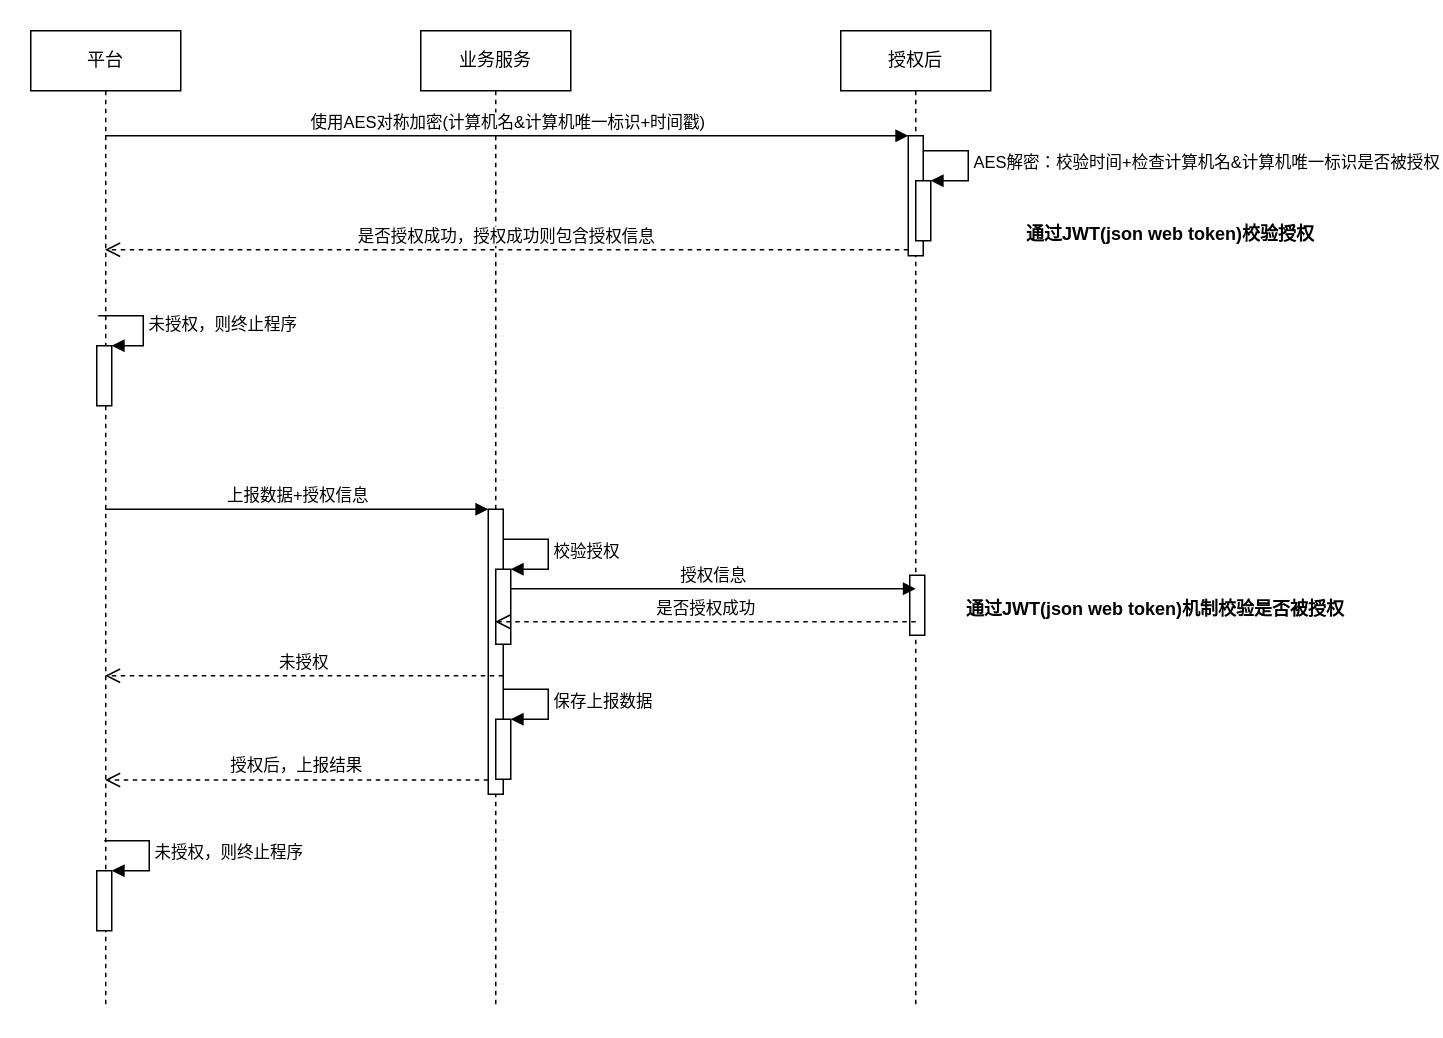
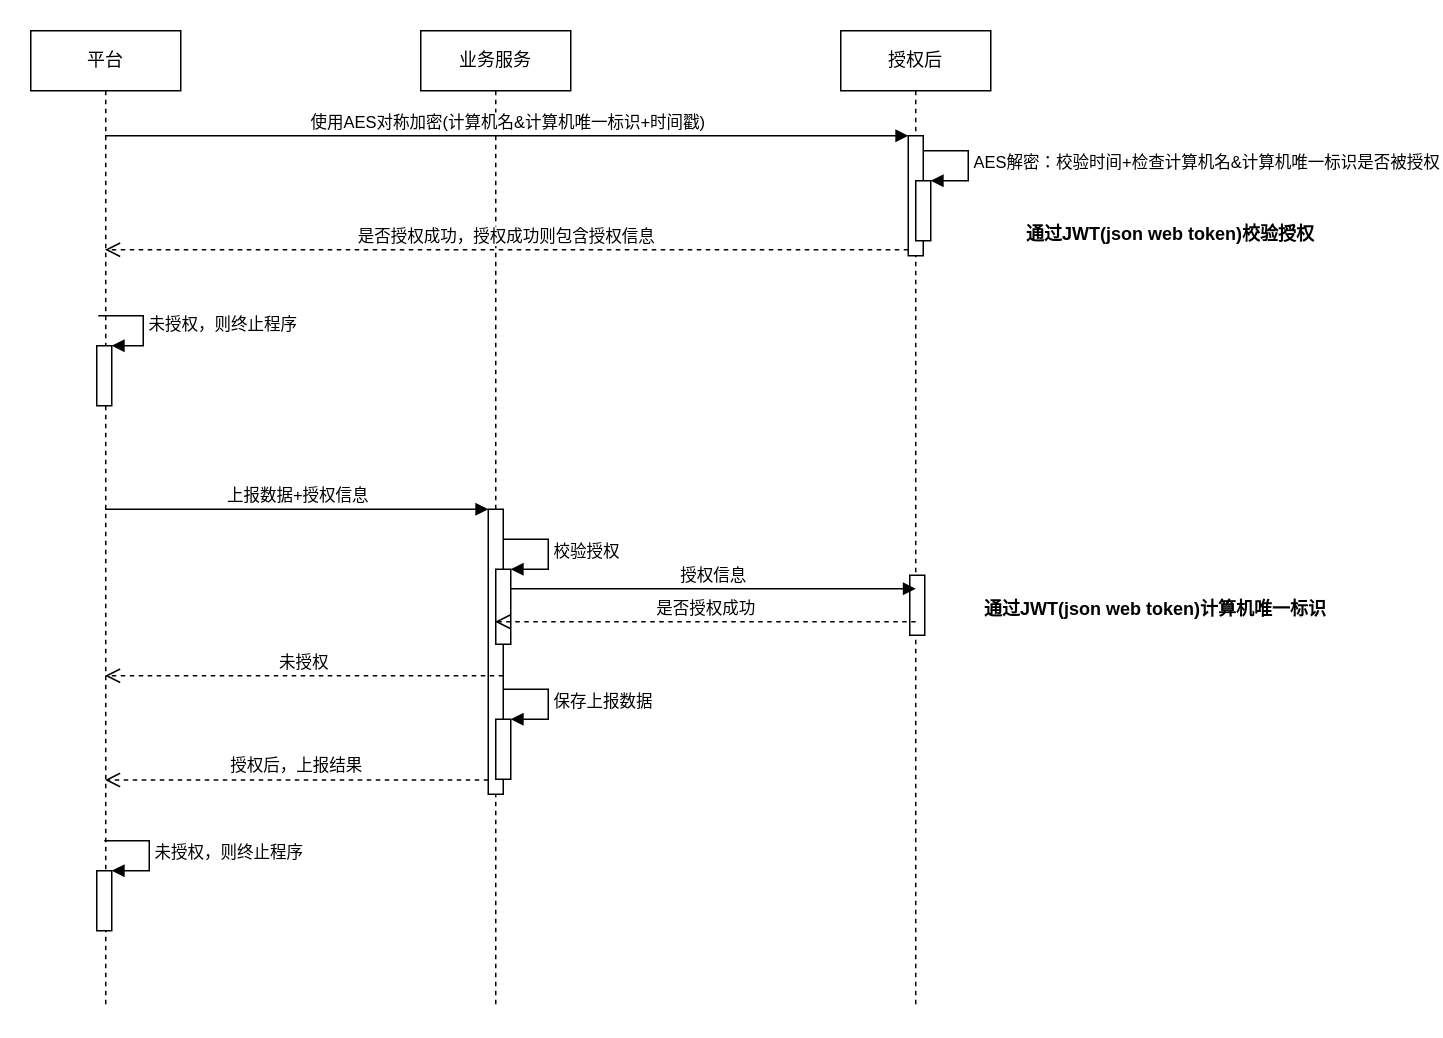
node "通过JWT(json web token)机制校验是否被授权": label "通过JWT(json web token)机制校验是否被授权" -> "通过JWT(json web token)计算机唯一标识"
